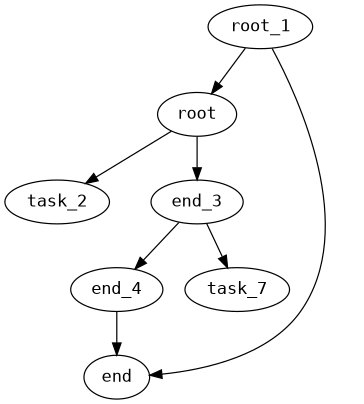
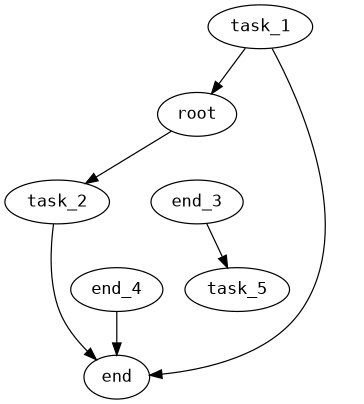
node "root_1": label "root_1" -> "task_1"
edge "root" -> "end_3": removed
edge "end_3" -> "end_4": removed
node "task_7": label "task_7" -> "task_5"
edge "task_2" -> "end": added
